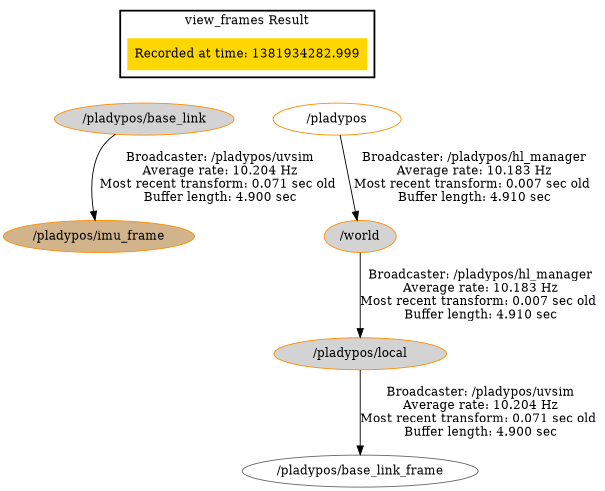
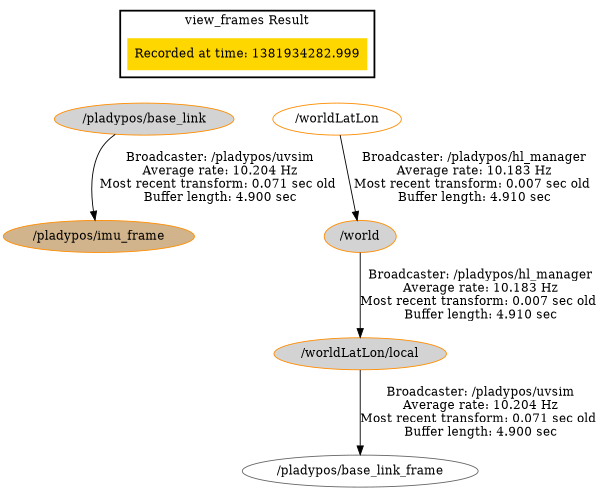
node "/pladypos": label "/pladypos" -> "/worldLatLon"
node "/pladypos/local": label "/pladypos/local" -> "/worldLatLon/local"
